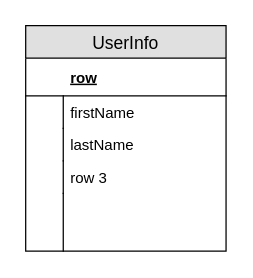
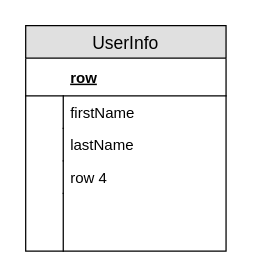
node "row 3": label "row 3" -> "row 4"
